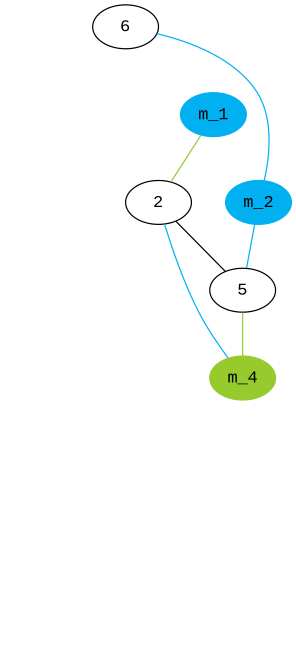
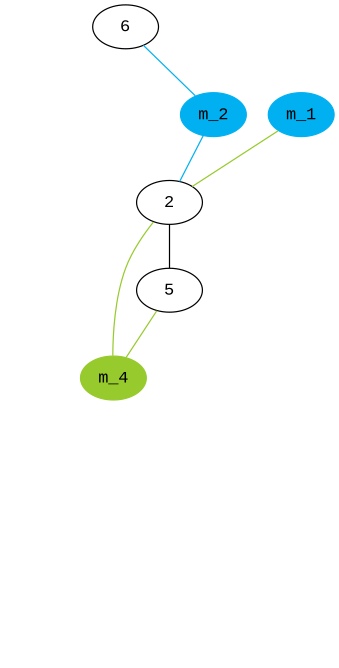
edge "m_2" -- "5": now "m_2" -- "2"
edge "2" -- "m_4": color #01b0f0 -> #96ca2d
